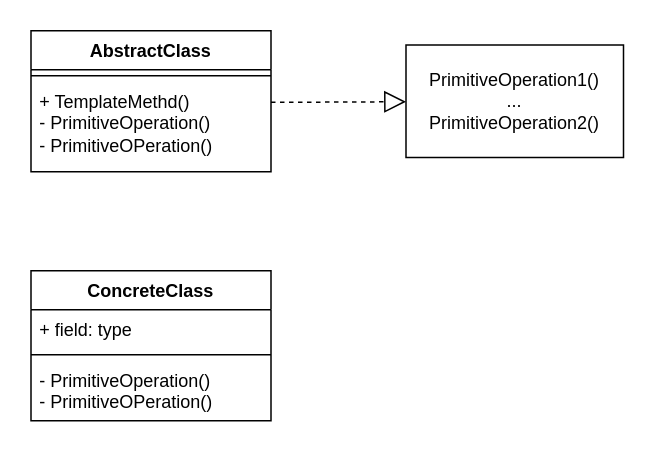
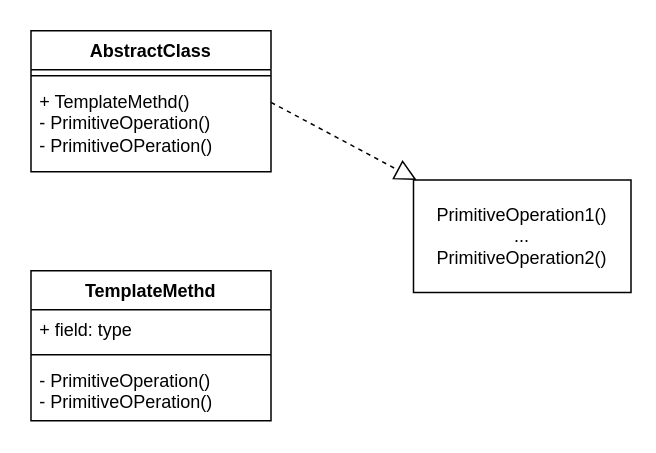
node "PrimitiveOperation1() ... PrimitiveOperation2()": moved (515, 101) -> (522, 236)
node "ConcreteClass": label "ConcreteClass" -> "TemplateMethd"
